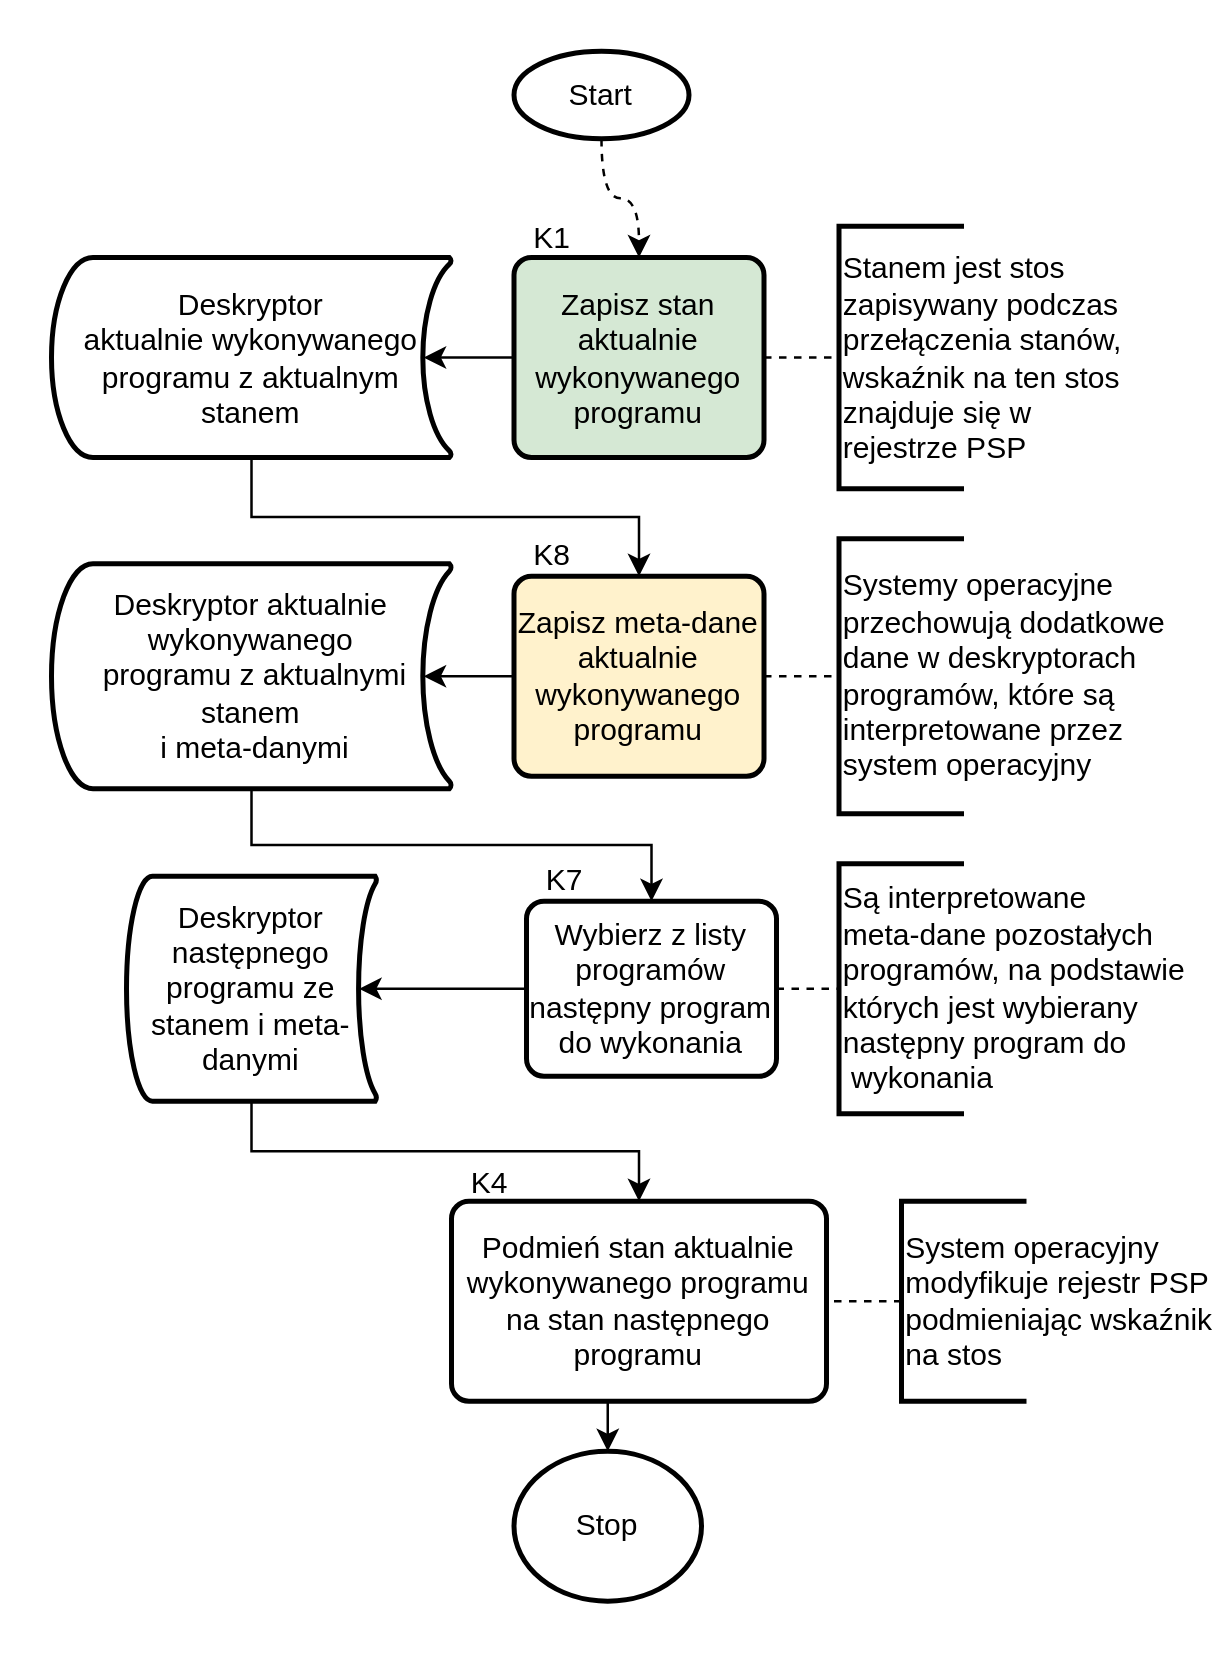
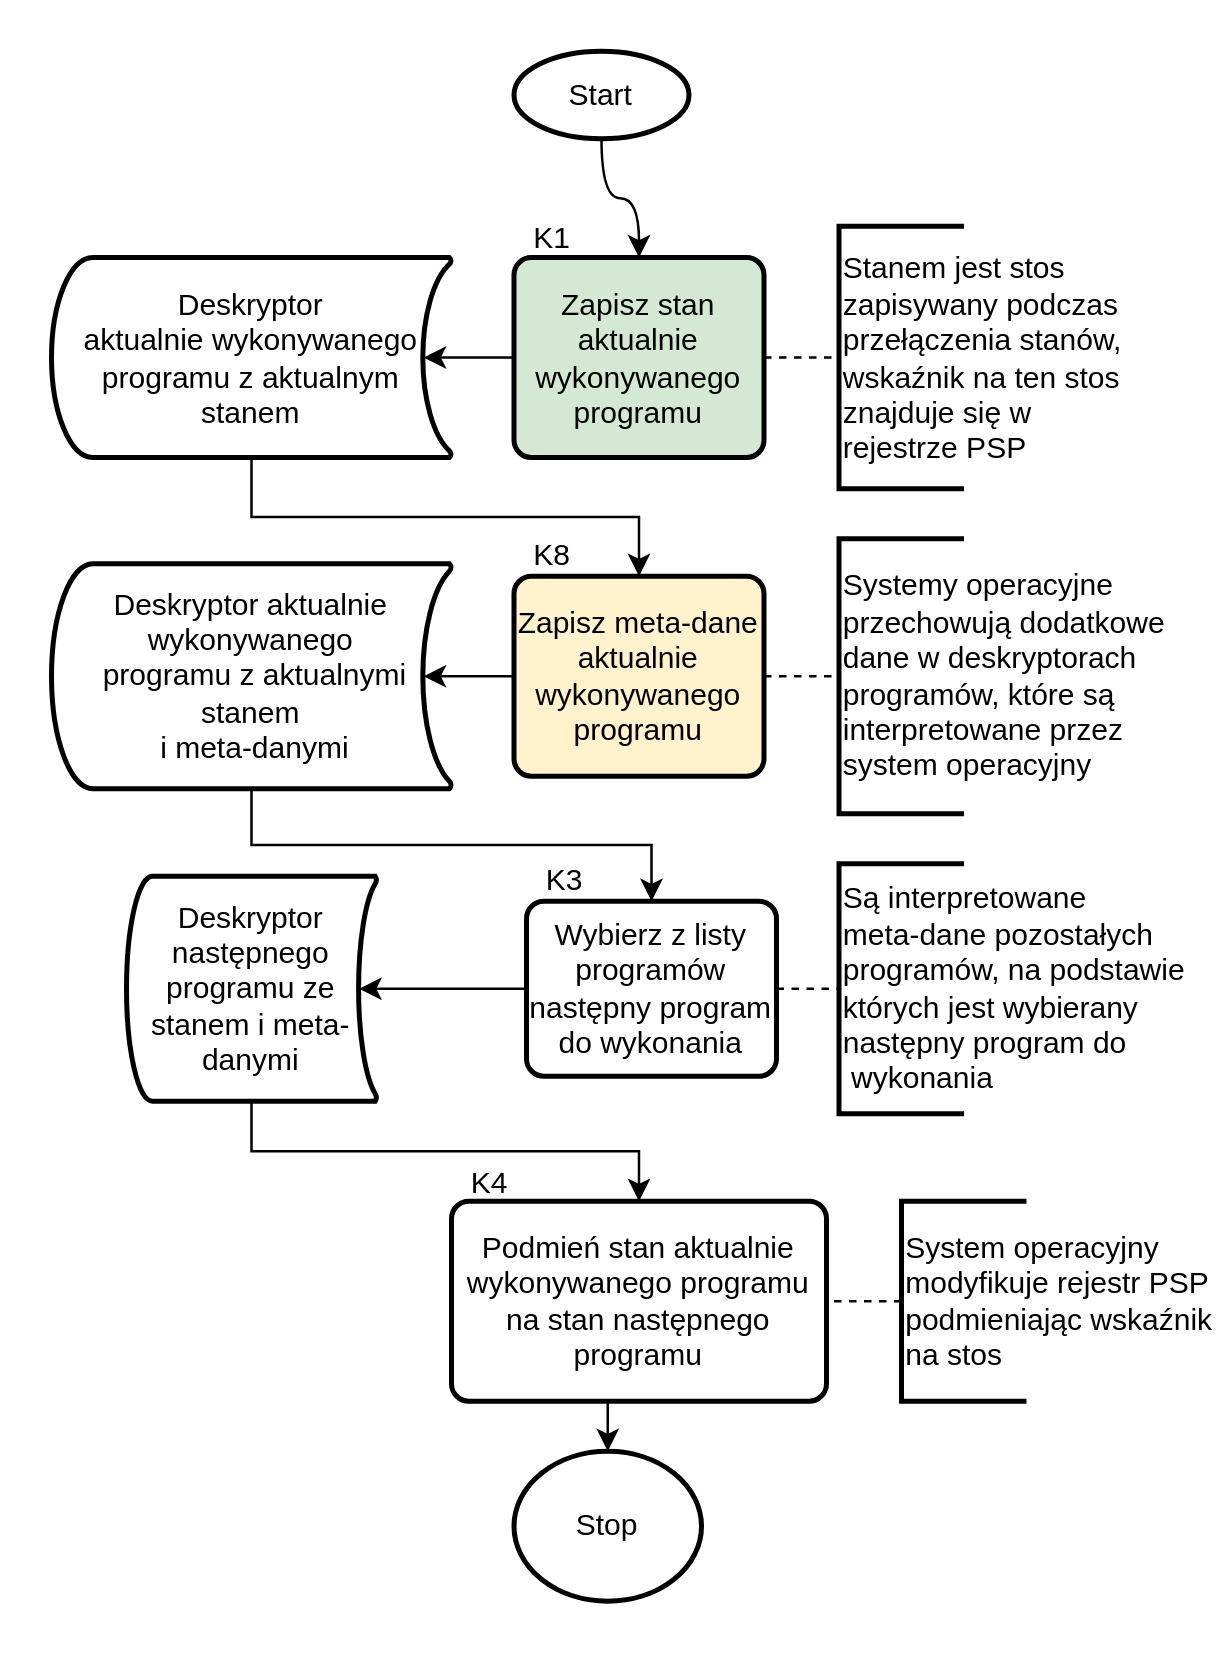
edge "Start" -> "Zapisz stan aktualnie wykonywanego programu": style dashed -> solid
node "K7": label "K7" -> "K3"
